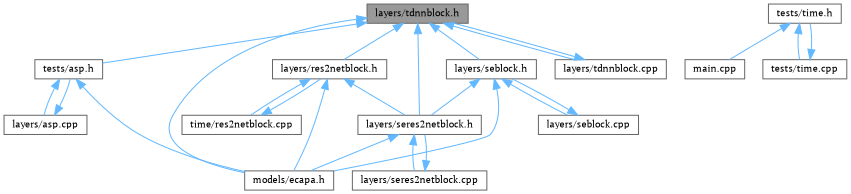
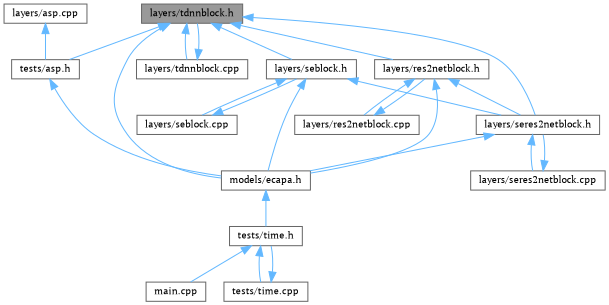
edge "layers/asp.cpp" -> "tests/asp.h": removed
node "time/res2netblock.cpp": label "time/res2netblock.cpp" -> "layers/res2netblock.cpp"
edge "tests/time.h" -> "models/ecapa.h": added
